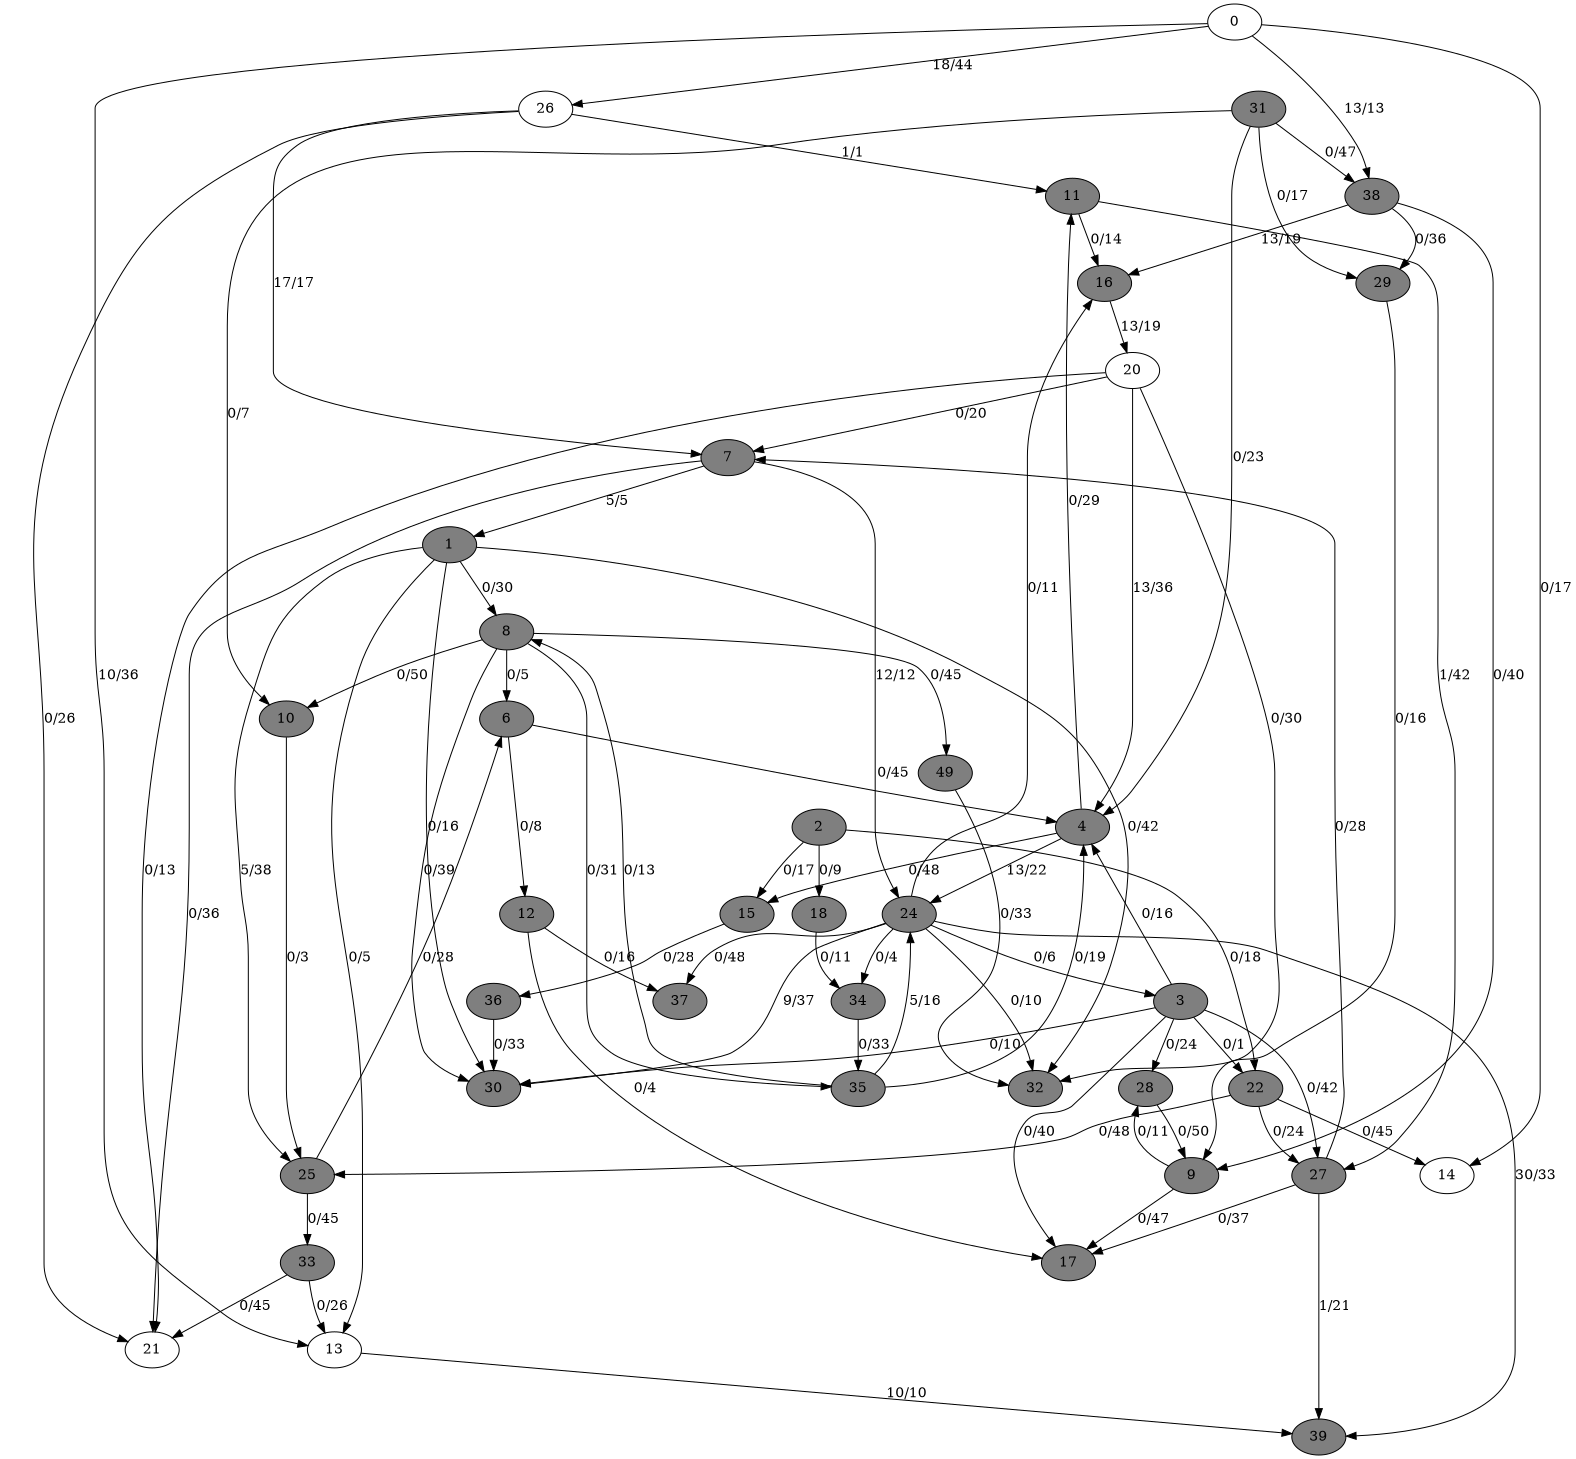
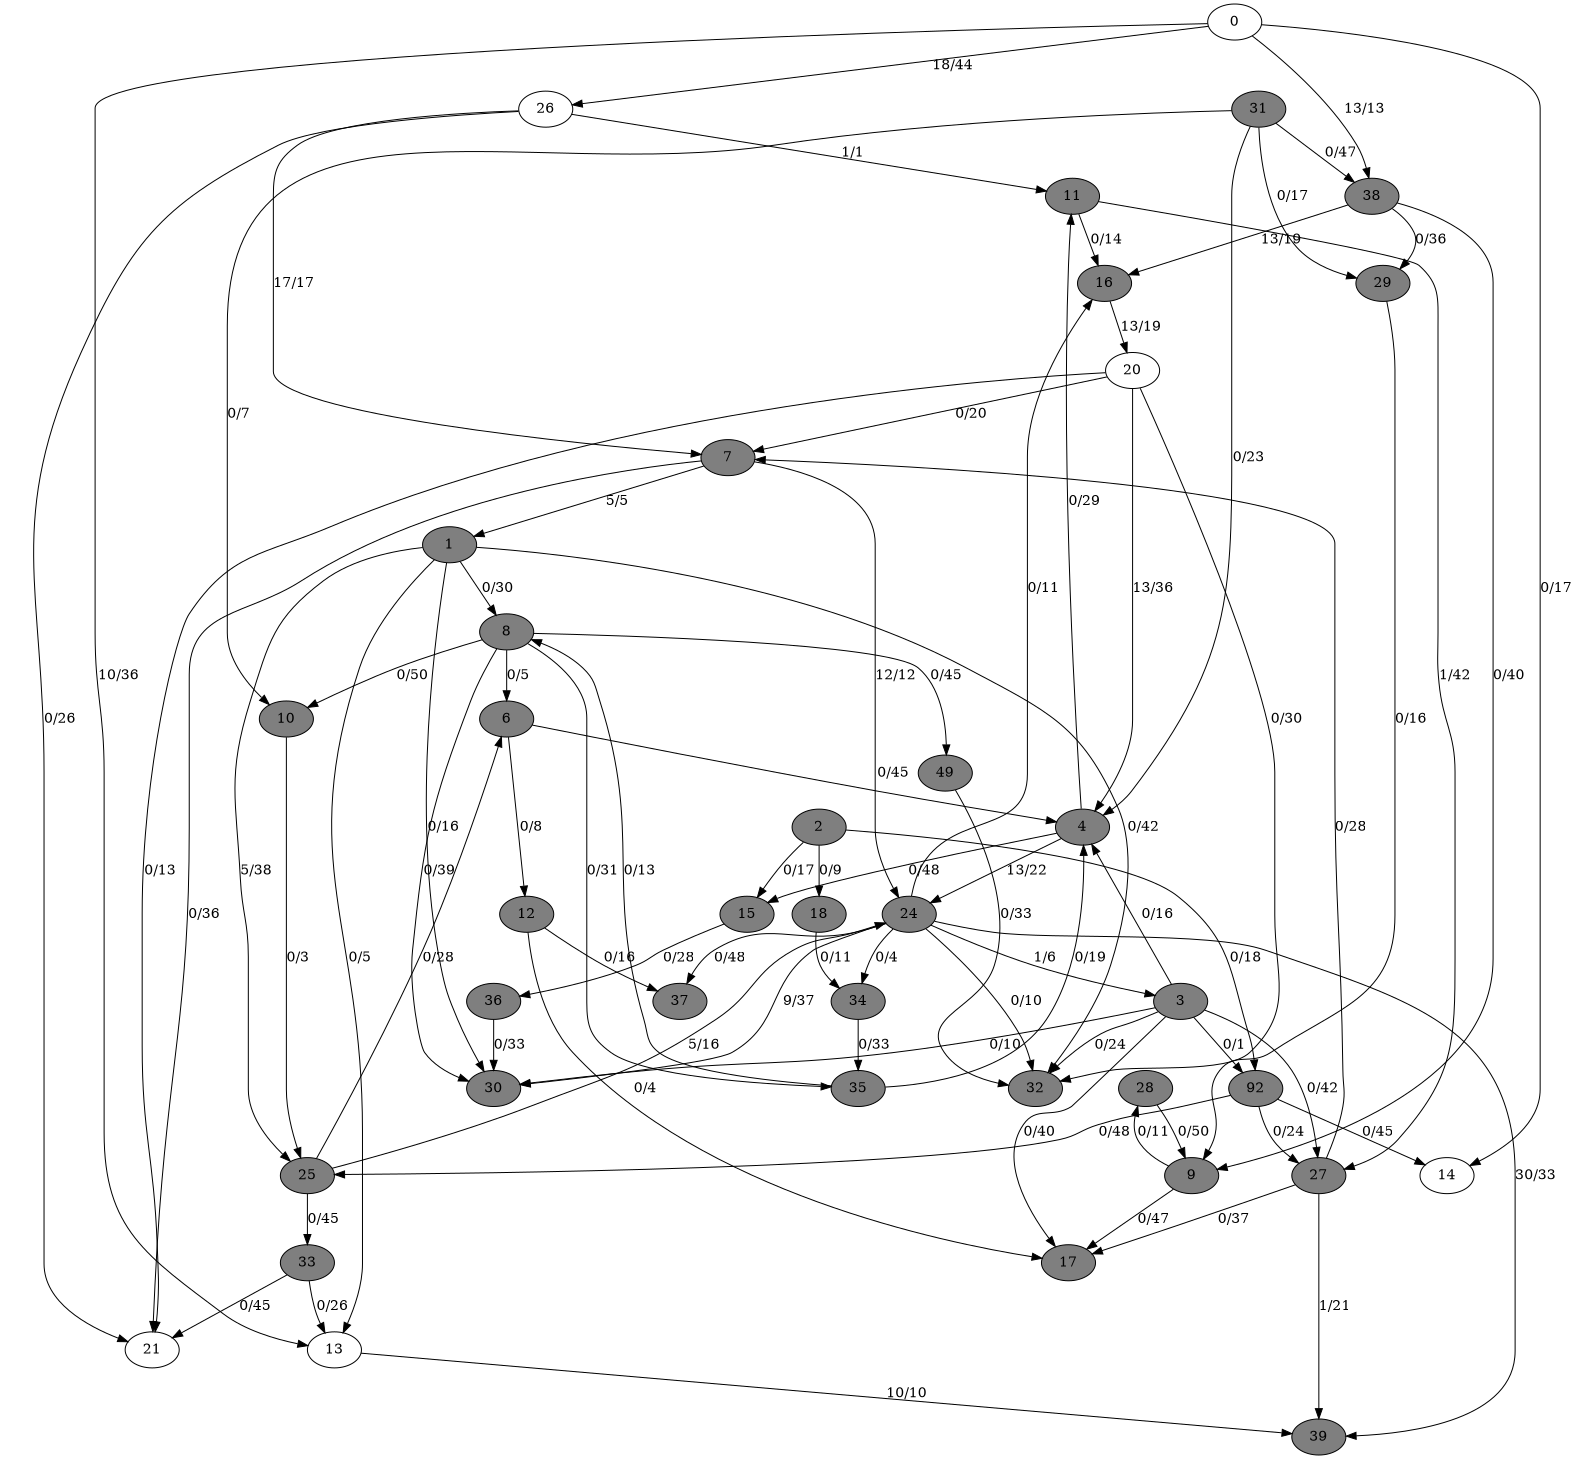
edge "24" -> "3": label "0/6" -> "1/6"
edge "35" -> "24": now "25" -> "24"
edge "3" -> "28": now "3" -> "32"
node "22": label "22" -> "92"
